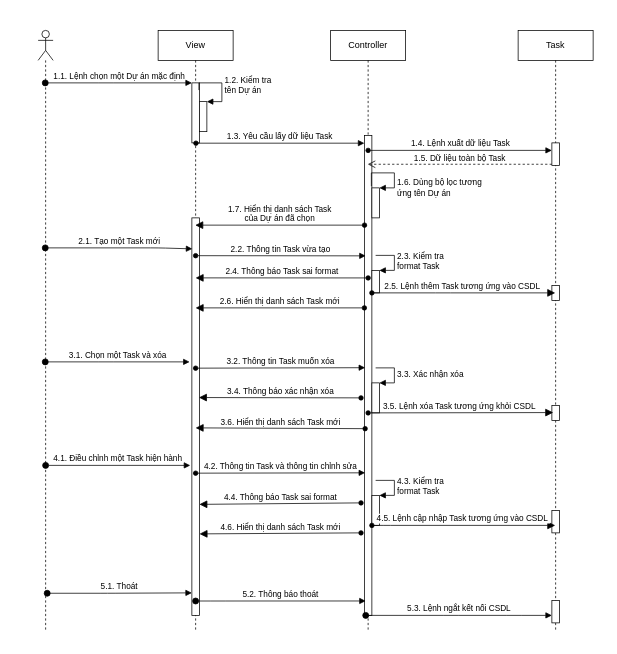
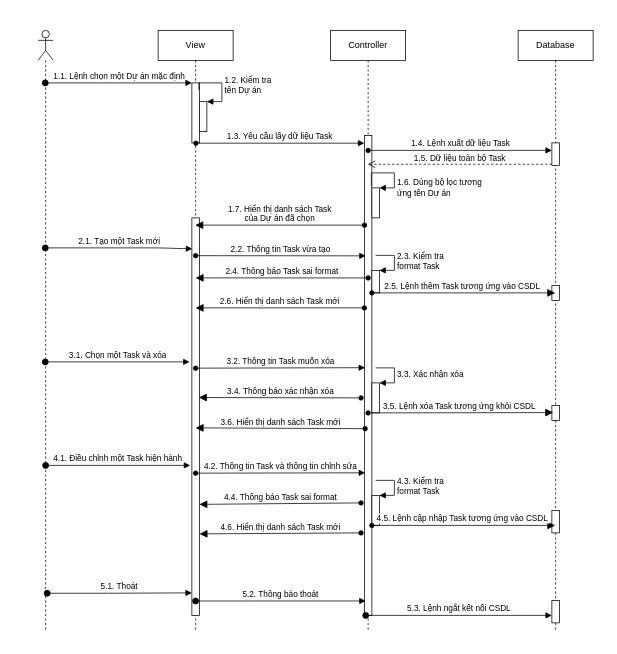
node "Task": label "Task" -> "Database"
